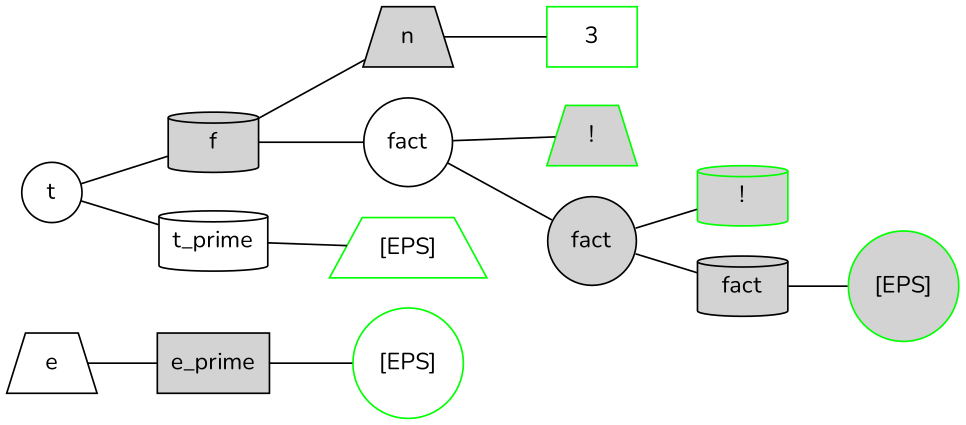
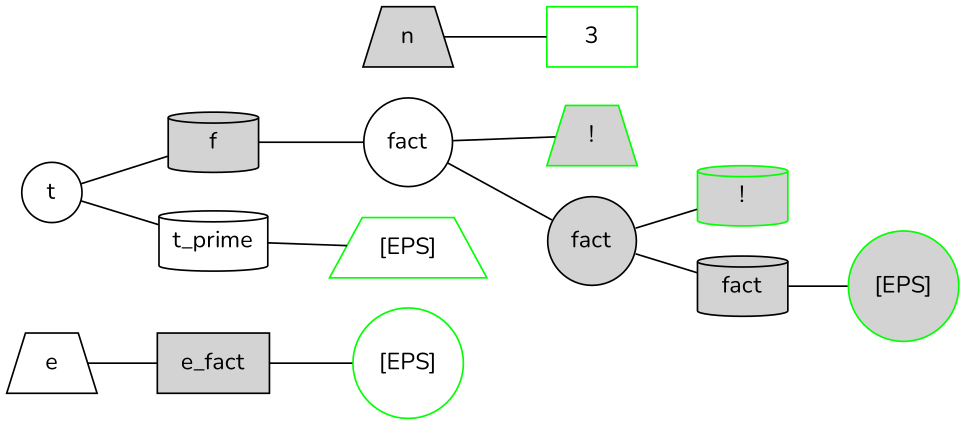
edge "n" -- "f": removed
node "e_prime": label "e_prime" -> "e_fact"
